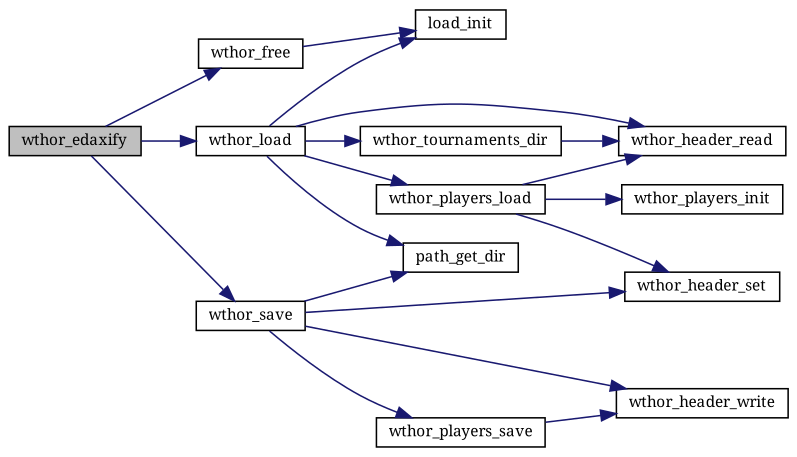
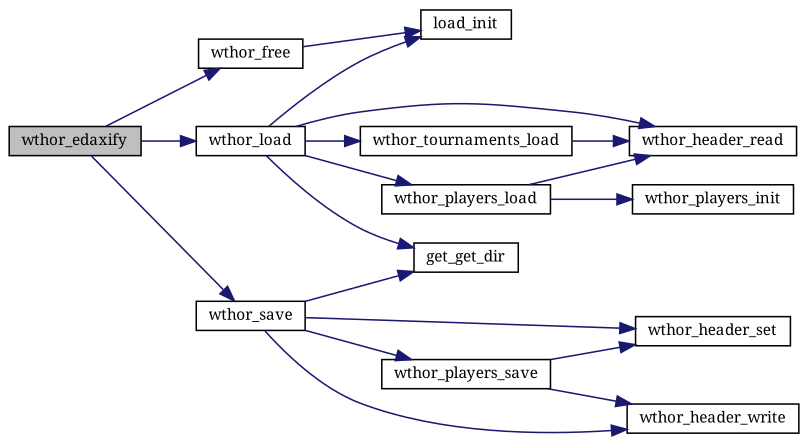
node "wthor_tournaments_dir": label "wthor_tournaments_dir" -> "wthor_tournaments_load"
edge "wthor_players_load" -> "wthor_header_set": now "wthor_players_save" -> "wthor_header_set"
node "path_get_dir": label "path_get_dir" -> "get_get_dir"
